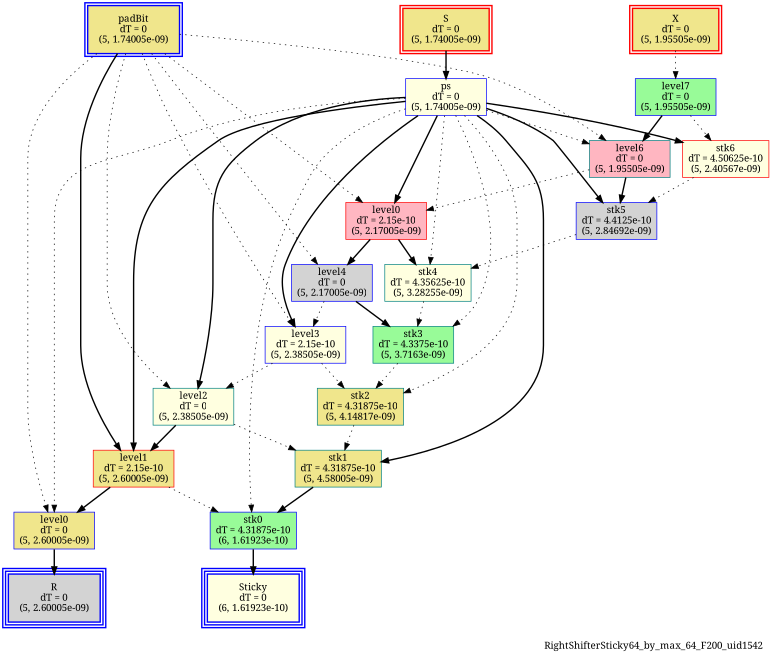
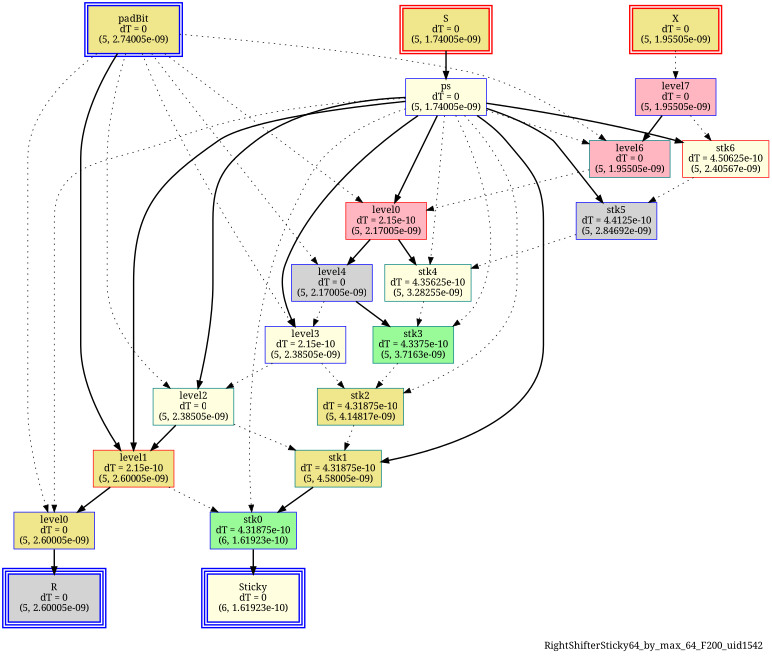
node "padBit dT = 0 (5, 1.74005e-09)": label "padBit dT = 0 (5, 1.74005e-09)" -> "padBit dT = 0 (5, 2.74005e-09)"
node "level7 dT = 0 (5, 1.95505e-09)": fillcolor palegreen -> lightpink
edge "level6 dT = 0 (5, 1.95505e-09)" -> "stk5 dT = 4.4125e-10 (5, 2.84692e-09)": removed
